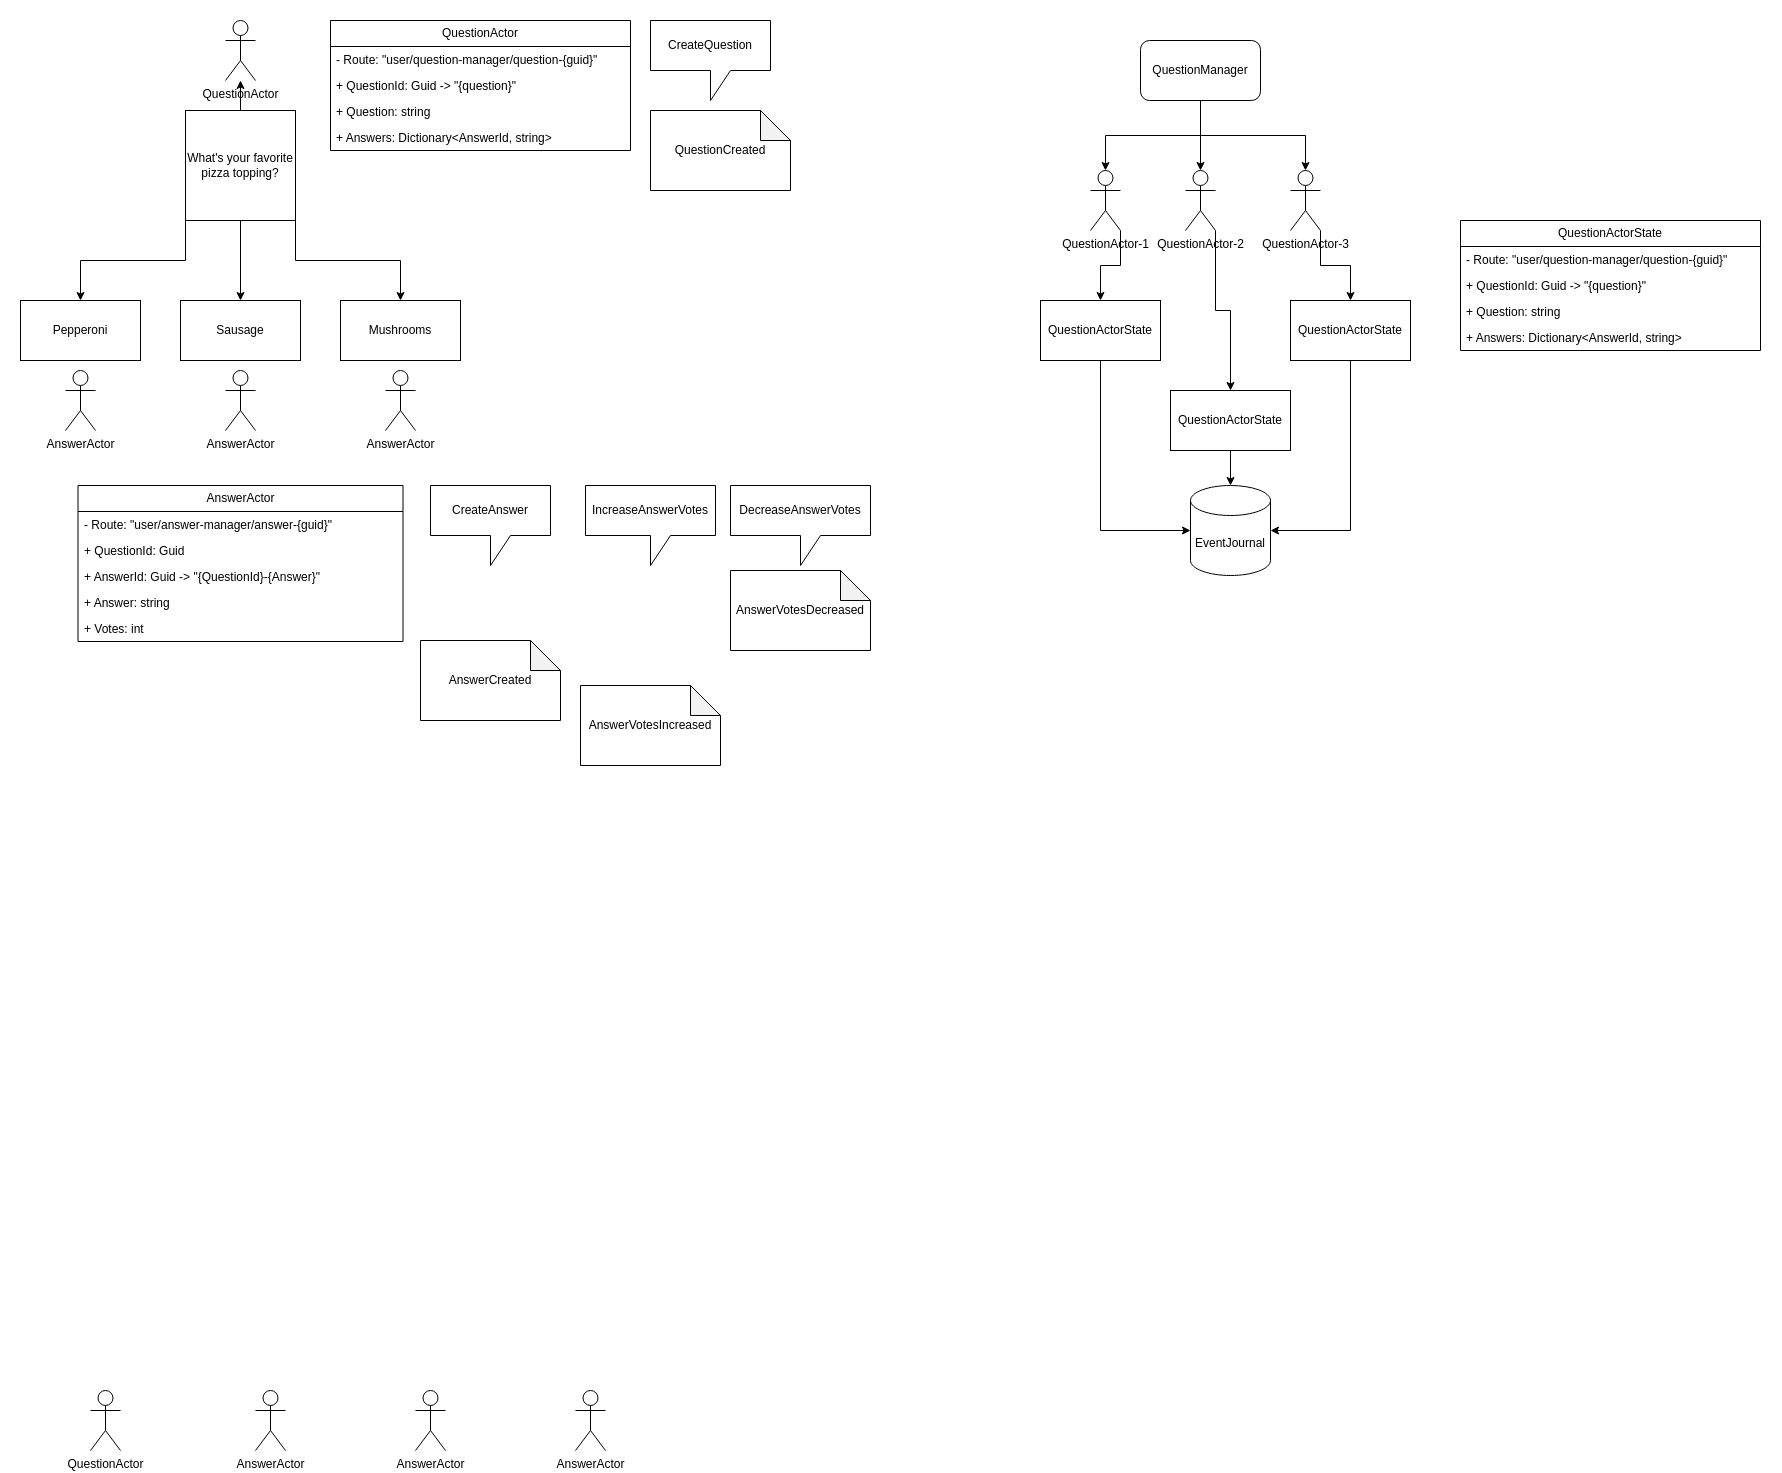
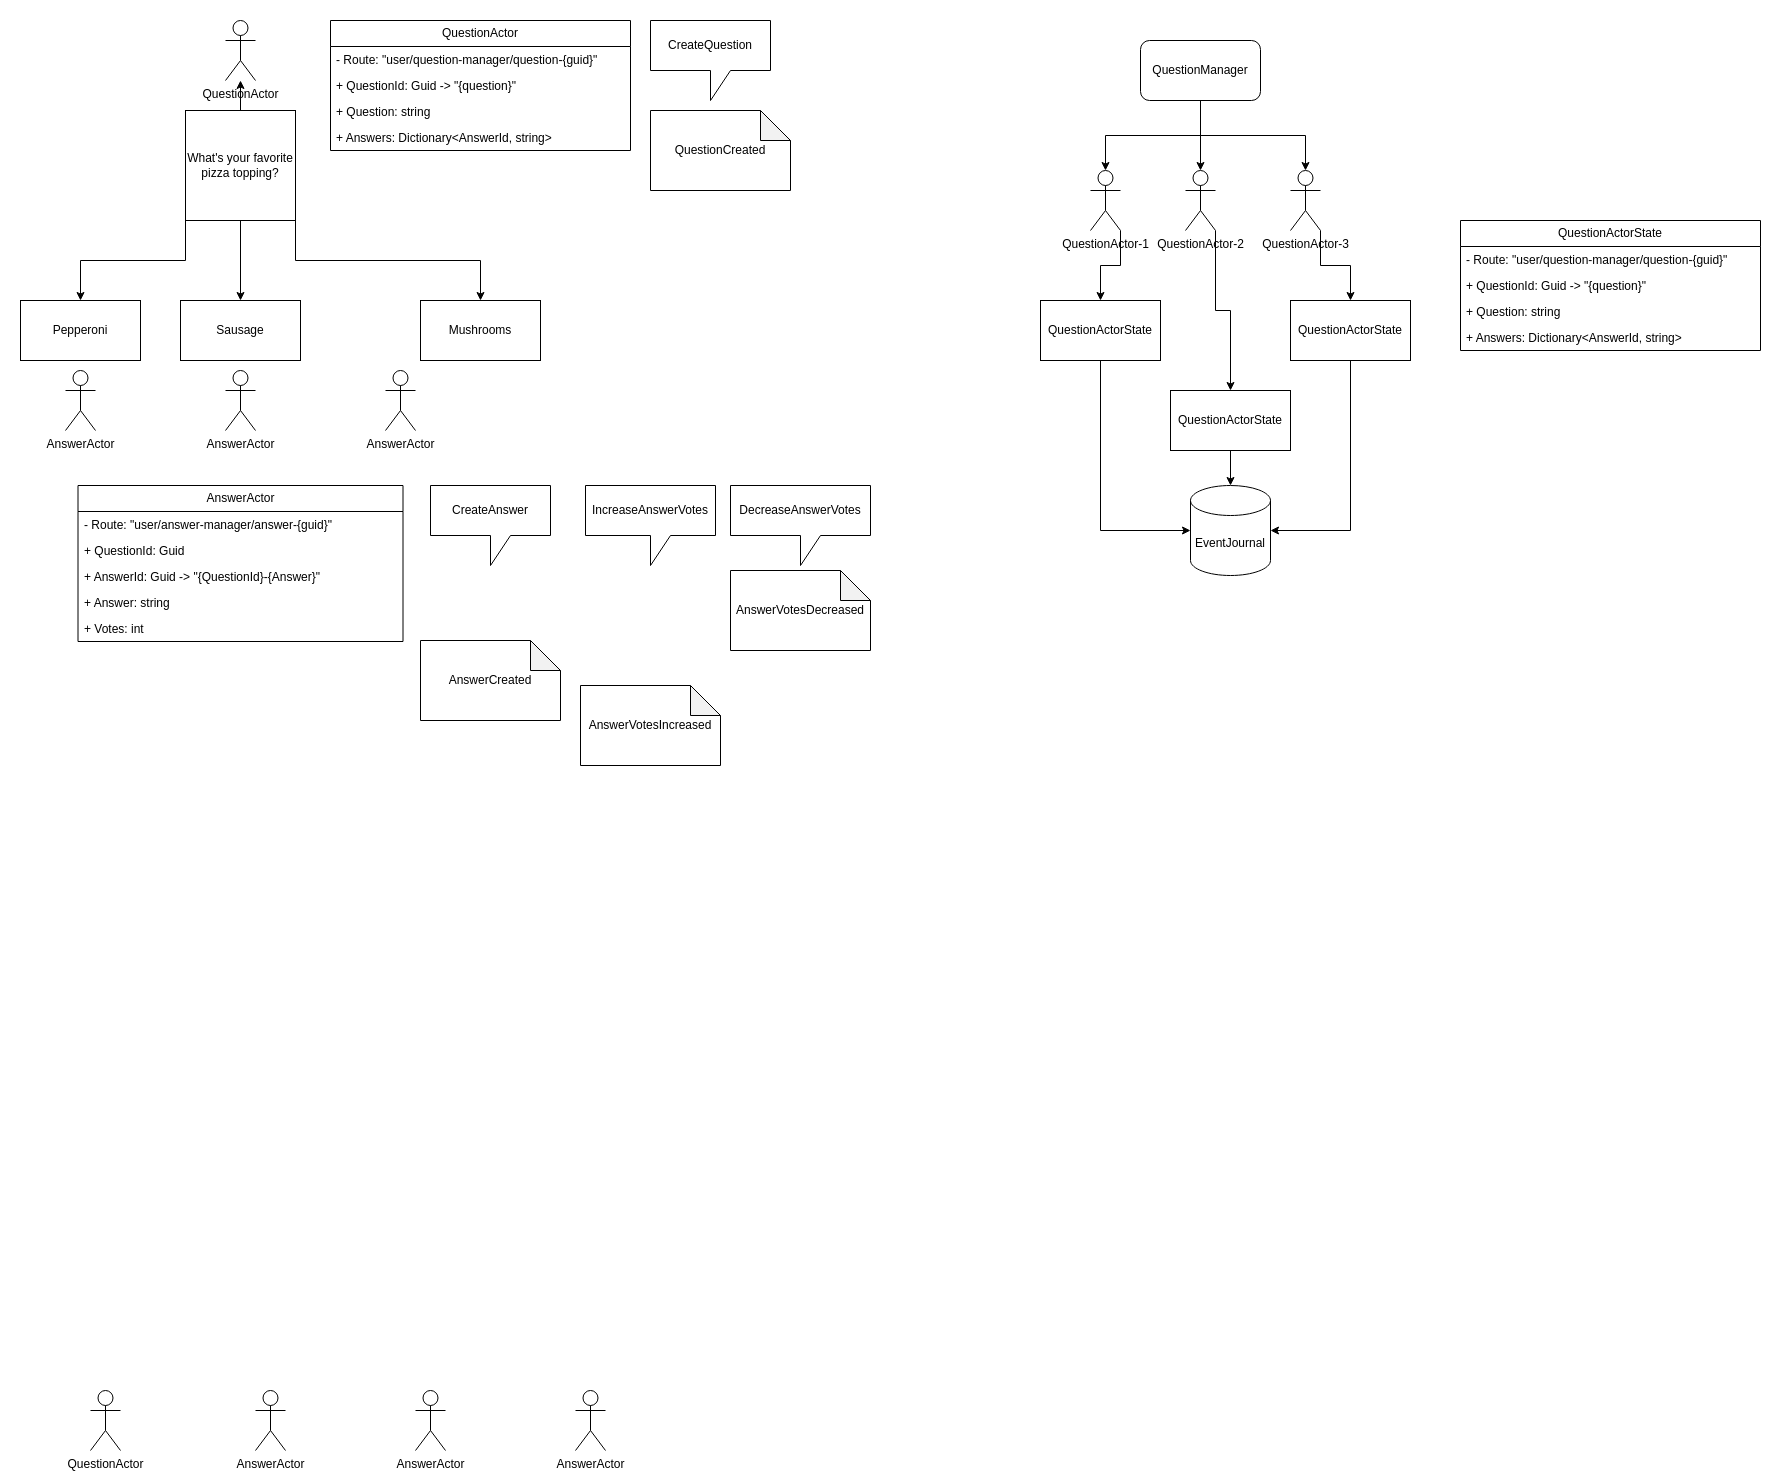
node "Mushrooms": moved (401, 331) -> (481, 331)
